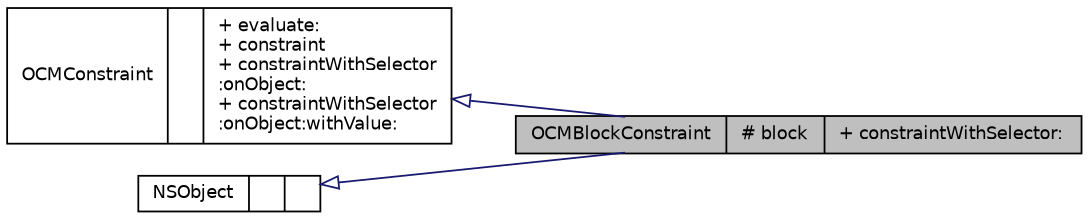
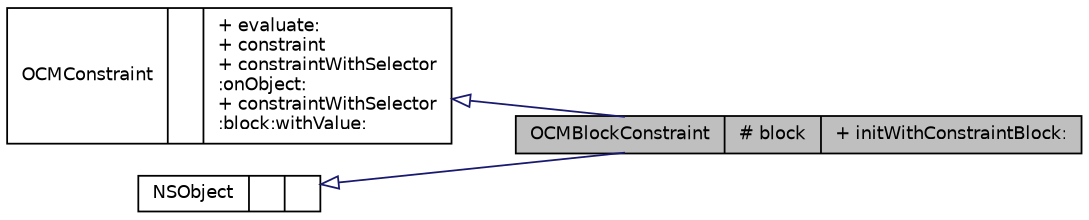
node "OCMConstraint": text ":onObject:withValue:" -> ":block:withValue:"
node "OCMBlockConstraint": text "+ constraintWithSelector:" -> "+ initWithConstraintBlock:"
